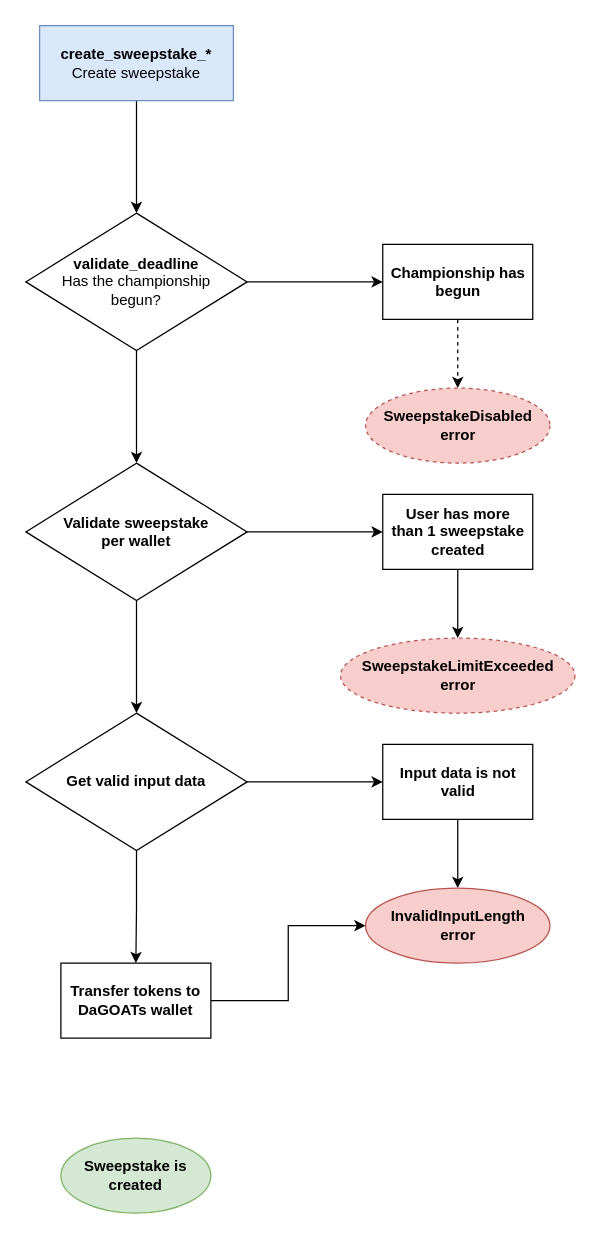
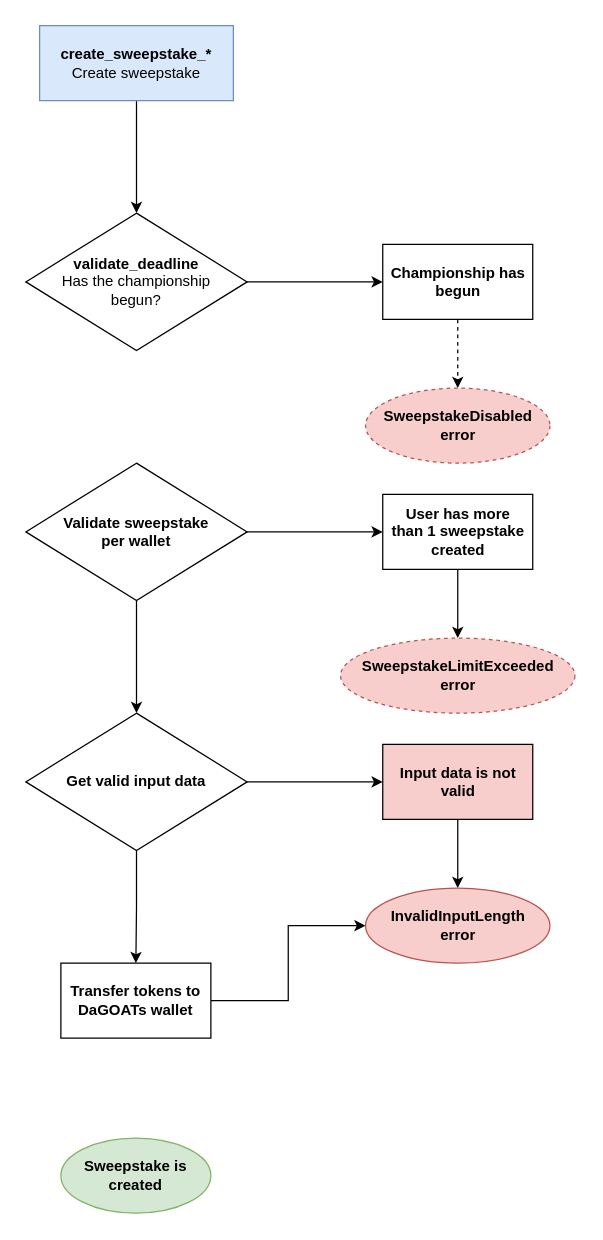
edge "validate_deadline Has the championship begun?" -> "Validate sweepstake per wallet": removed
node "Input data is not valid": fillcolor #ffffff -> #f8cecc
